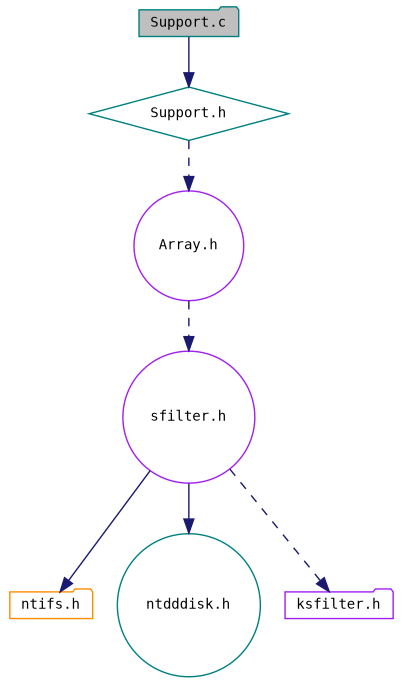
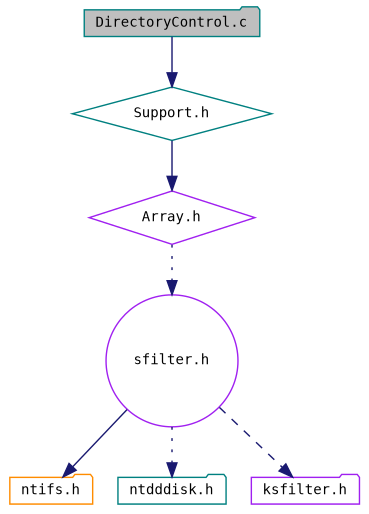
node "Support.c": label "Support.c" -> "DirectoryControl.c"
edge "Support.h" -> "Array.h": style dashed -> solid
node "Array.h": shape circle -> diamond
edge "Array.h" -> "sfilter.h": style dashed -> dotted
edge "sfilter.h" -> "ntdddisk.h": style solid -> dotted
node "ntdddisk.h": shape circle -> folder
